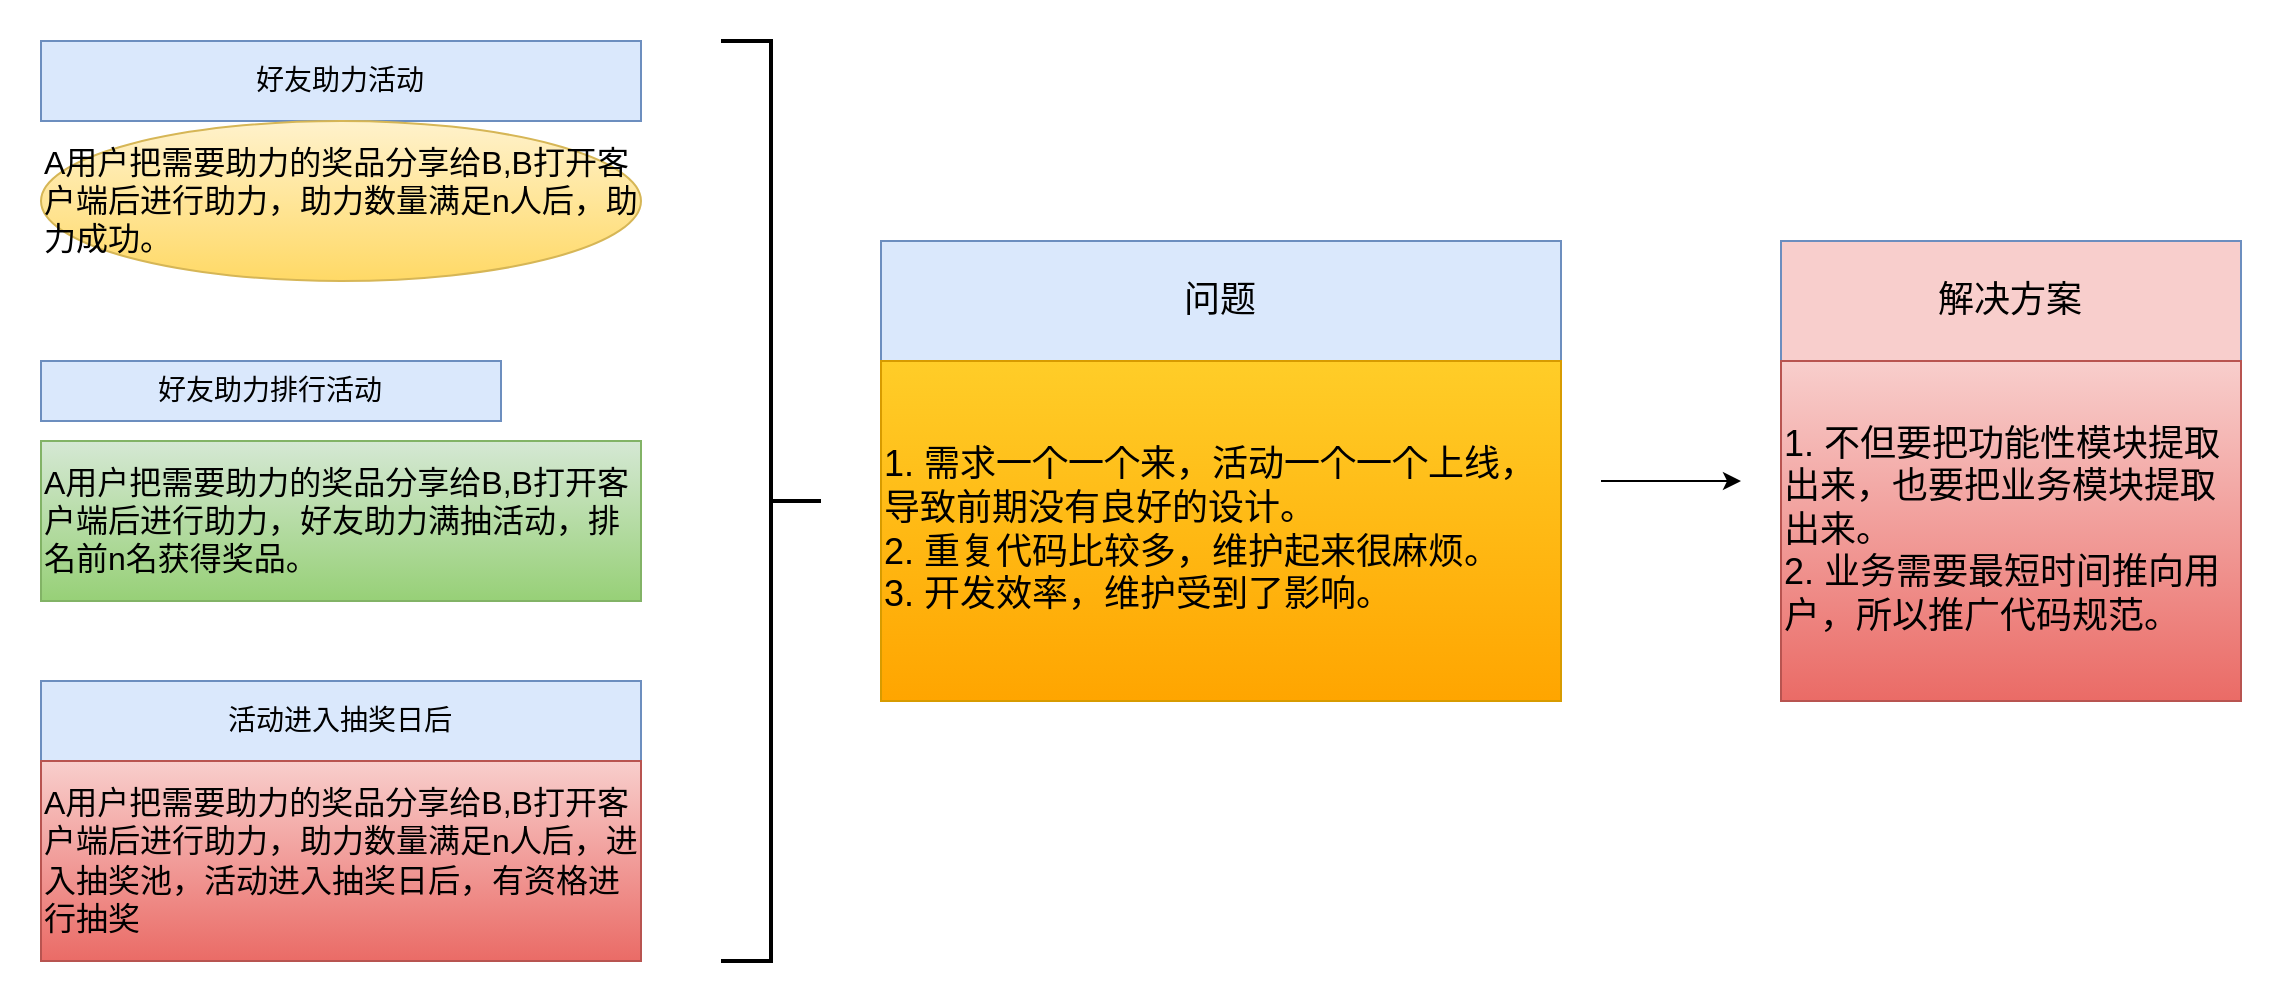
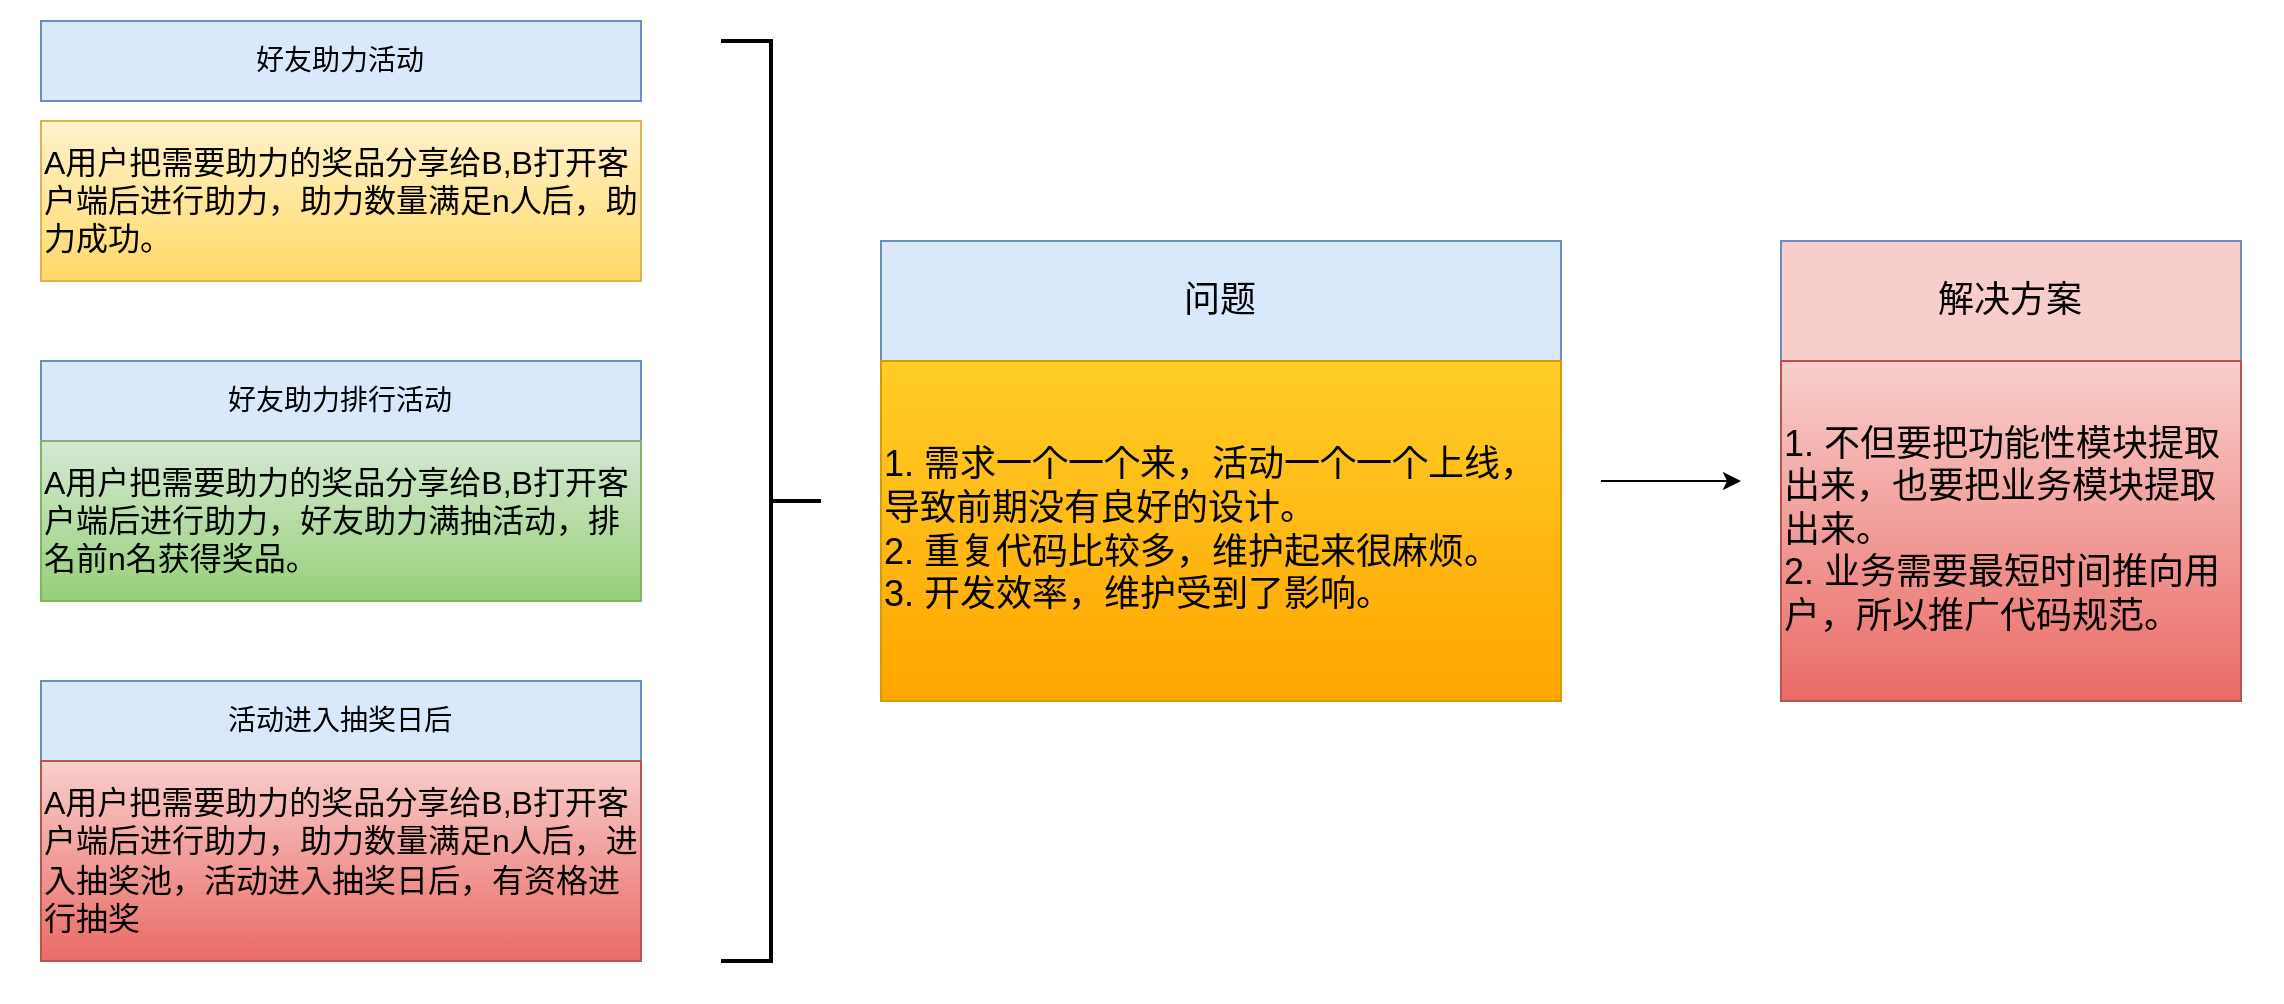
node "好友助力活动": moved (341, 81) -> (341, 61)
node "A用户把需要助力的奖品分享给B,B打开客户端后进行助力，助力数量满足n人后，助力成功。": shape ellipse -> rectangle
node "好友助力排行活动": size 460x60 -> 600x80
